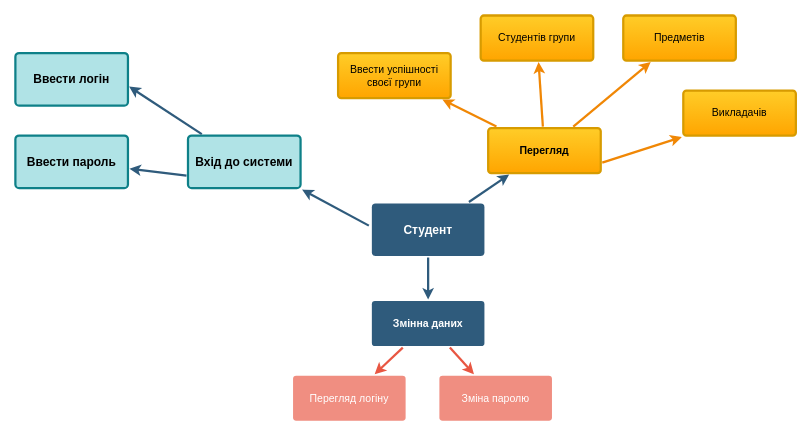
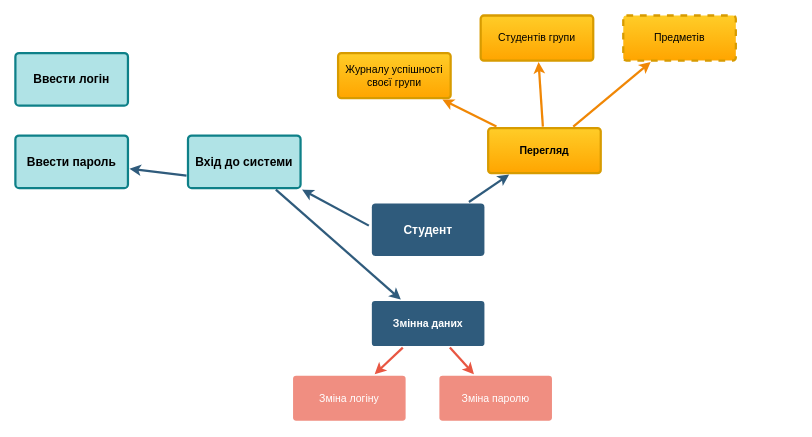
node "Предметів": style solid -> dashed
node "Ввести успішності своєї групи": label "Ввести успішності своєї групи" -> "Журналу успішності своєї групи"
edge "Вхід до системи" -> "Ввести логін": now "Вхід до системи" -> "Змінна даних"
node "Викладачів": removed
edge "Перегляд" -> "Викладачів": removed
edge "Студент" -> "Змінна даних": removed
node "Перегляд логіну": label "Перегляд логіну" -> "Зміна логіну"
